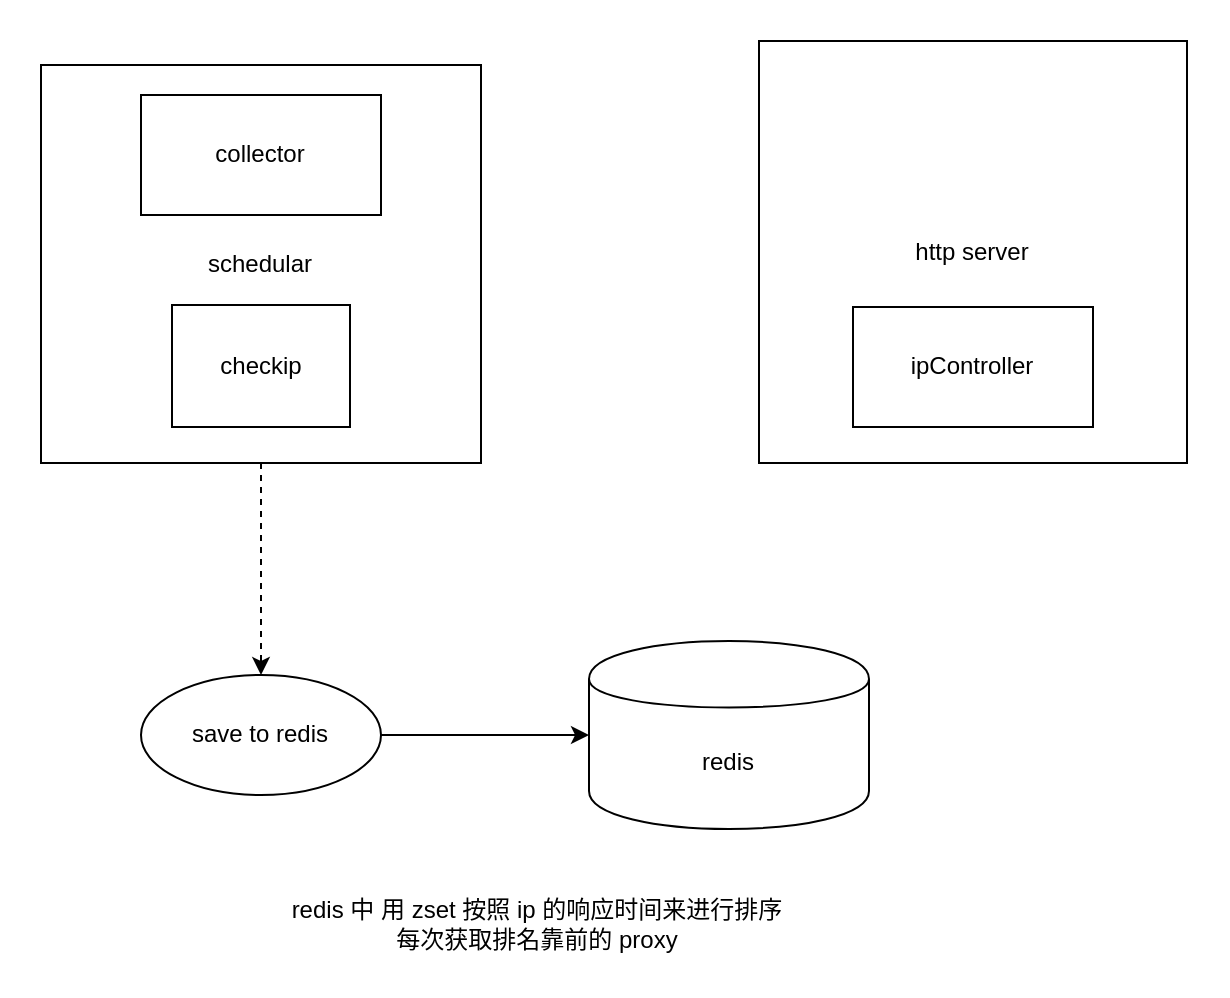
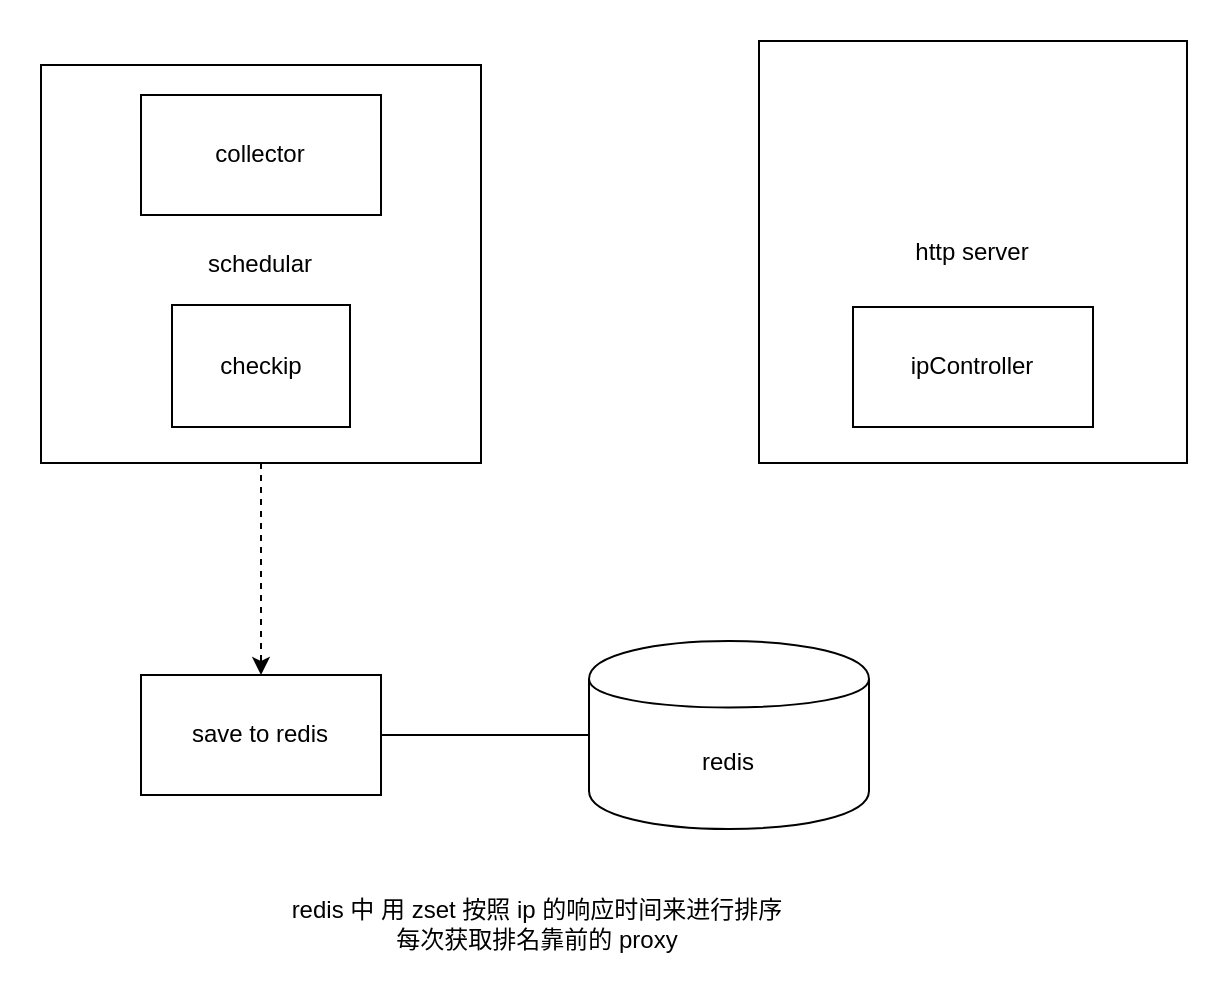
node "save to redis": shape ellipse -> rectangle
edge "save to redis" -> "redis": arrowhead classic -> none
